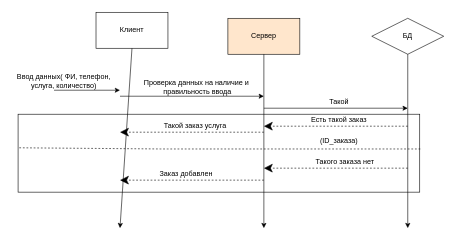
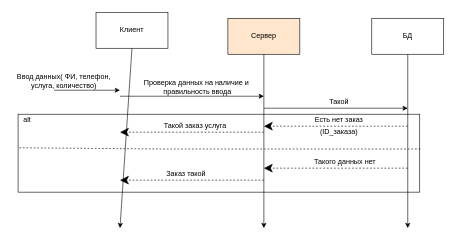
node "БД": shape diamond -> rectangle
node "alt": added
node "Есть такой заказ": label "Есть такой заказ" -> "Есть нет заказ"
node "(ID_заказа)": moved (339, 141) -> (339, 132)
node "Такого заказа нет": label "Такого заказа нет" -> "Такого данных нет"
node "Заказ добавлен": label "Заказ добавлен" -> "Заказ такой"
